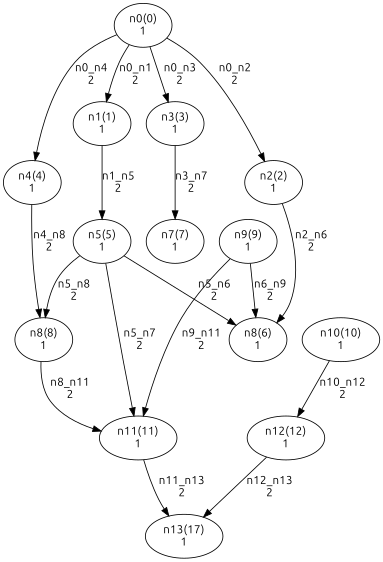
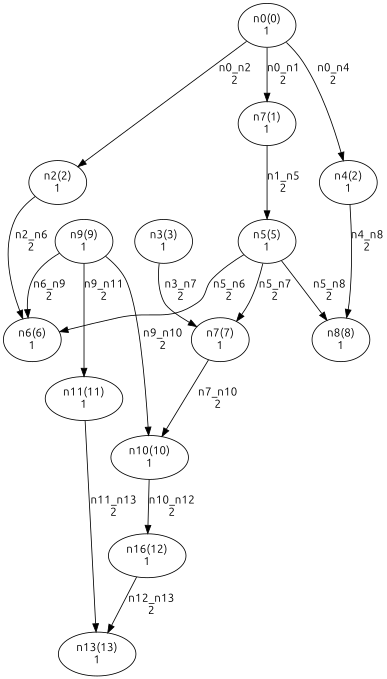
edge "n0(0) 1" -> "n3(3) 1": removed, label "n0_n3 2"
node "n1(1) 1": label "n1(1) 1" -> "n7(1) 1"
node "n4(4) 1": label "n4(4) 1" -> "n4(2) 1"
edge "n5(5) 1" -> "n11(11) 1": now "n5(5) 1" -> "n7(7) 1"
edge "n9(9) 1" -> "n10(10) 1": added, label "n9_n10 2"
node "n8(6) 1": label "n8(6) 1" -> "n6(6) 1"
edge "n7(7) 1" -> "n10(10) 1": added, label "n7_n10 2"
edge "n8(8) 1" -> "n11(11) 1": removed, label "n8_n11 2"
node "n12(12) 1": label "n12(12) 1" -> "n16(12) 1"
node "n13(17) 1": label "n13(17) 1" -> "n13(13) 1"
